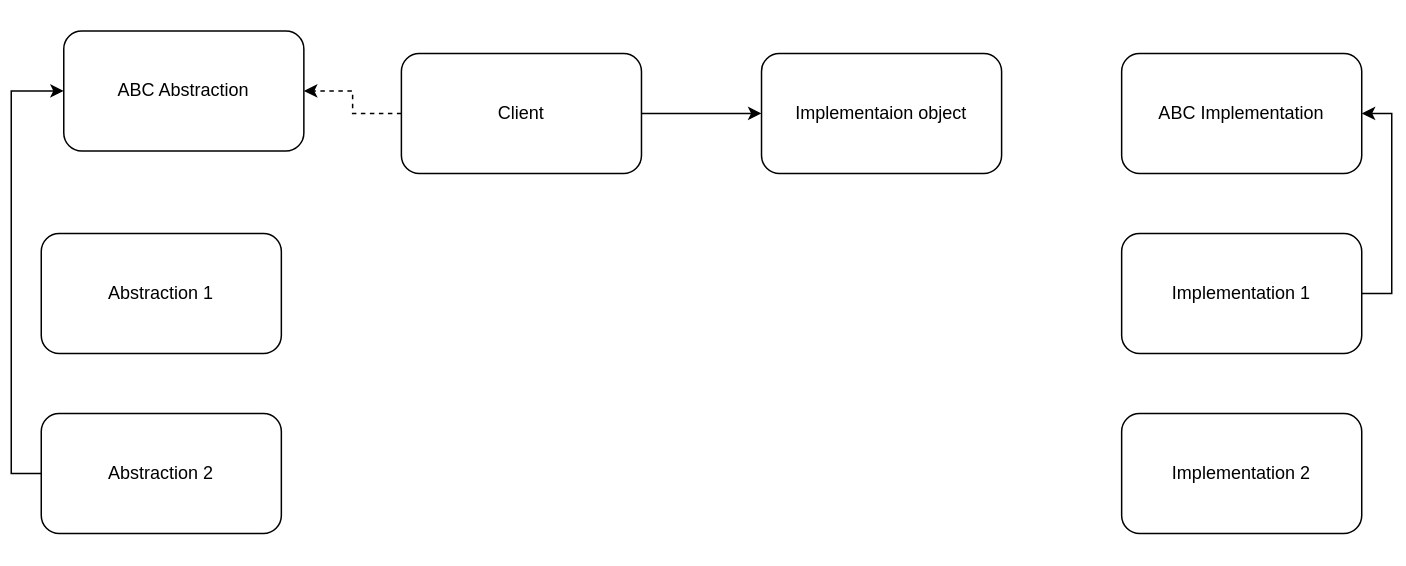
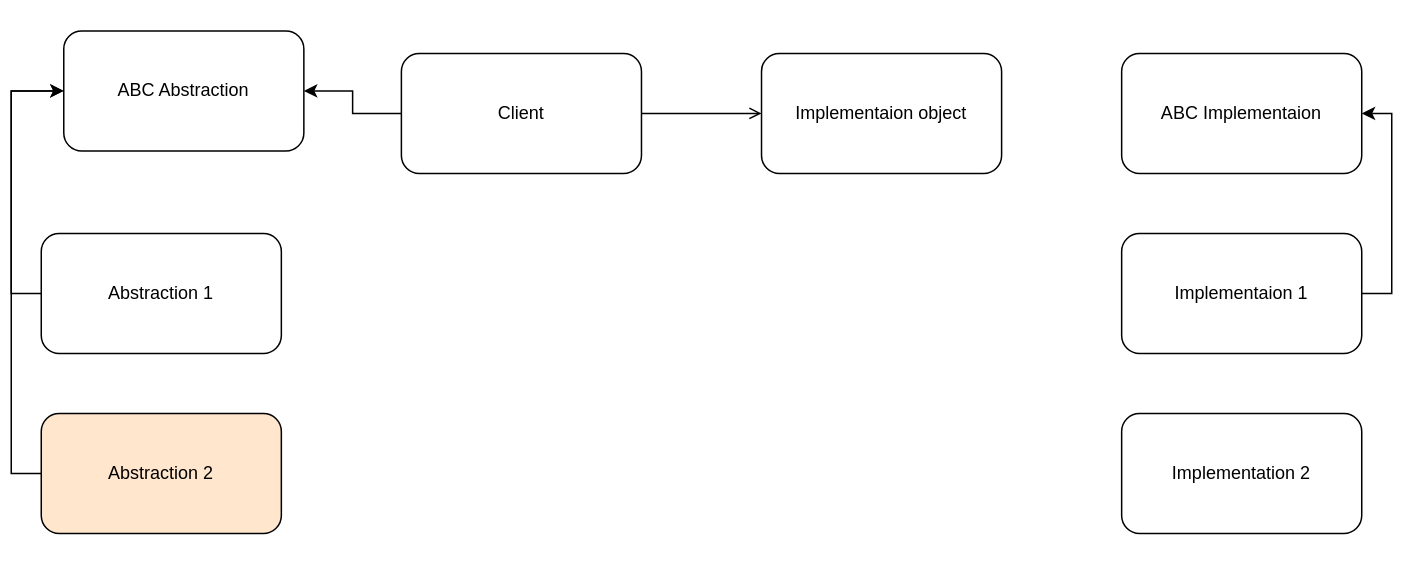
edge "Client" -> "ABC Abstraction": style dashed -> solid
edge "Client" -> "Implementaion object": arrowhead classic -> open
node "ABC Implementation": label "ABC Implementation" -> "ABC Implementaion"
edge "Abstraction 1" -> "ABC Abstraction": added
node "Implementation 1": label "Implementation 1" -> "Implementaion 1"
node "Abstraction 2": fillcolor #ffffff -> #ffe6cc
